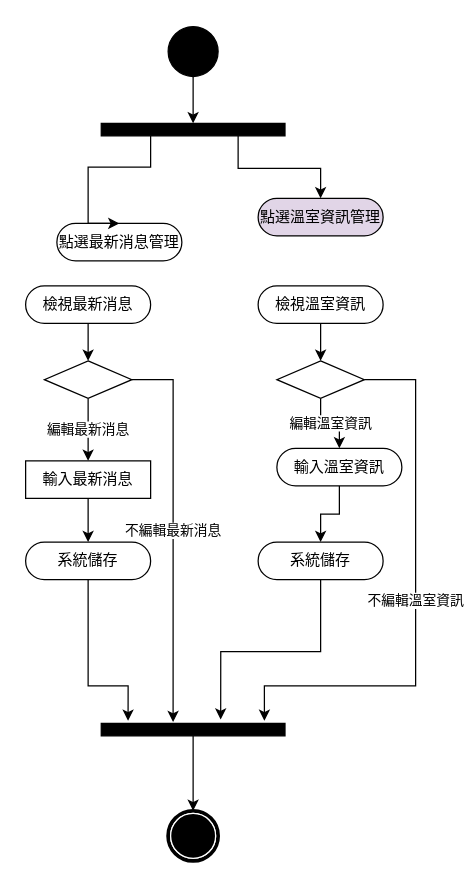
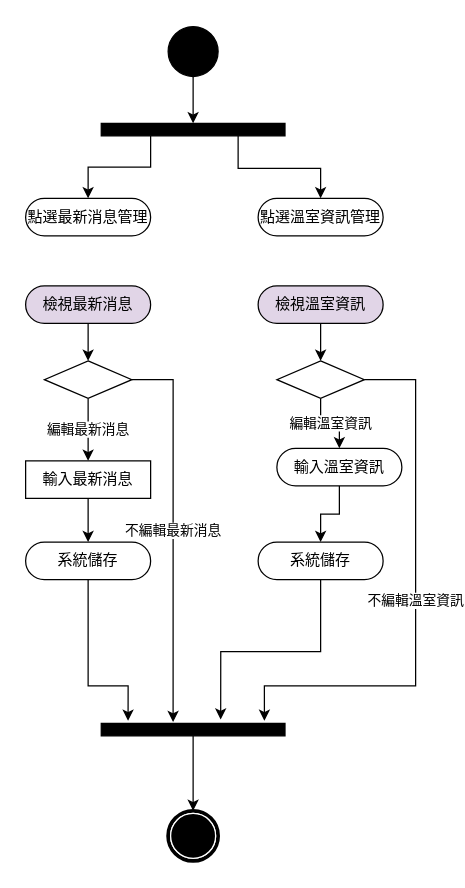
node "點選溫室資訊管理": fillcolor #e1d5e7 -> #ffffff
node "點選最新消息管理": moved (119, 242) -> (88, 217)
node "檢視最新消息": fillcolor #ffffff -> #e1d5e7
node "檢視溫室資訊": fillcolor #ffffff -> #e1d5e7
